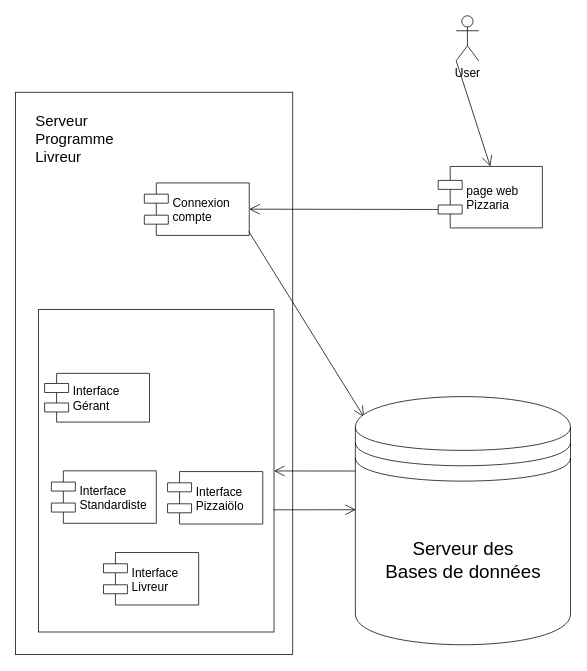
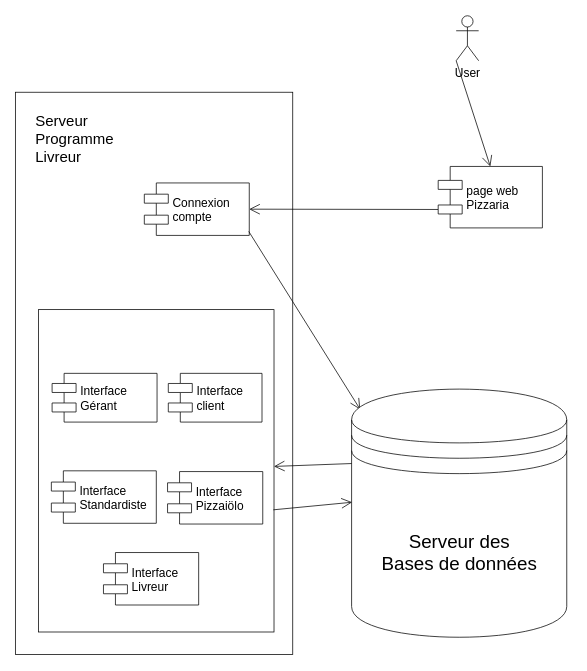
node "Interface Gérant": moved (97, 398) -> (105, 398)
node "Interface client": added
node "Serveur des Bases de données": moved (463, 521) -> (459, 513)
